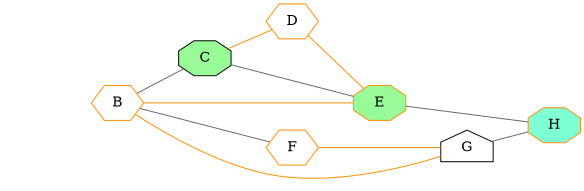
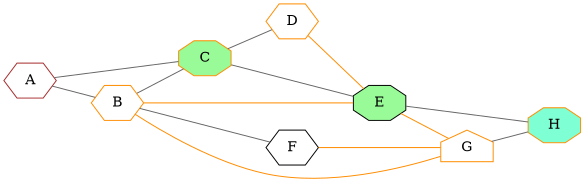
edge "D" -- "C": color darkorange -> gray40
node "C": color black -> darkorange
node "A": added
node "E": color darkorange -> black
edge "E" -- "G": added
node "F": color darkorange -> black
node "G": color black -> darkorange
